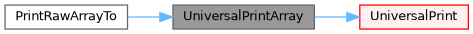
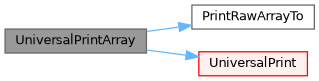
edge "PrintRawArrayTo" -> "UniversalPrintArray": reversed
